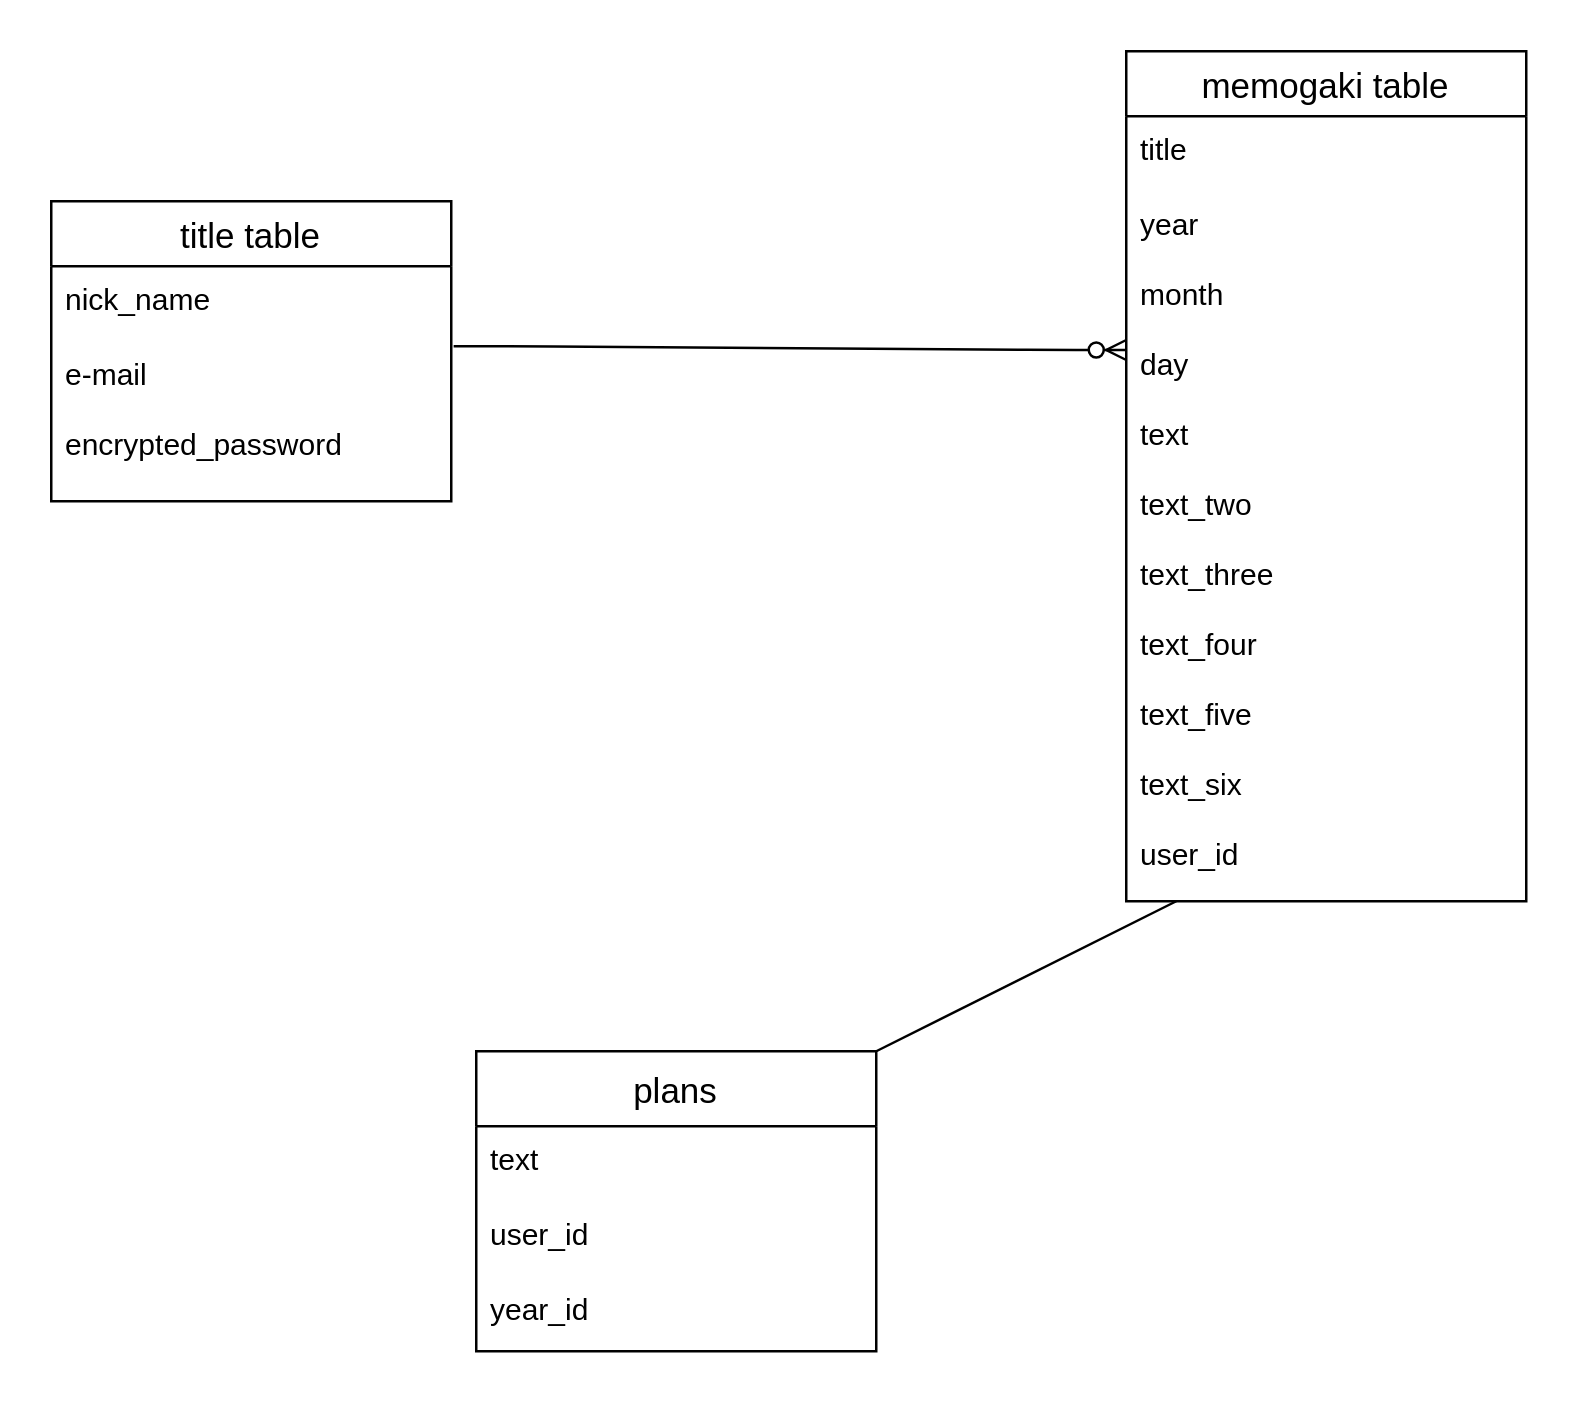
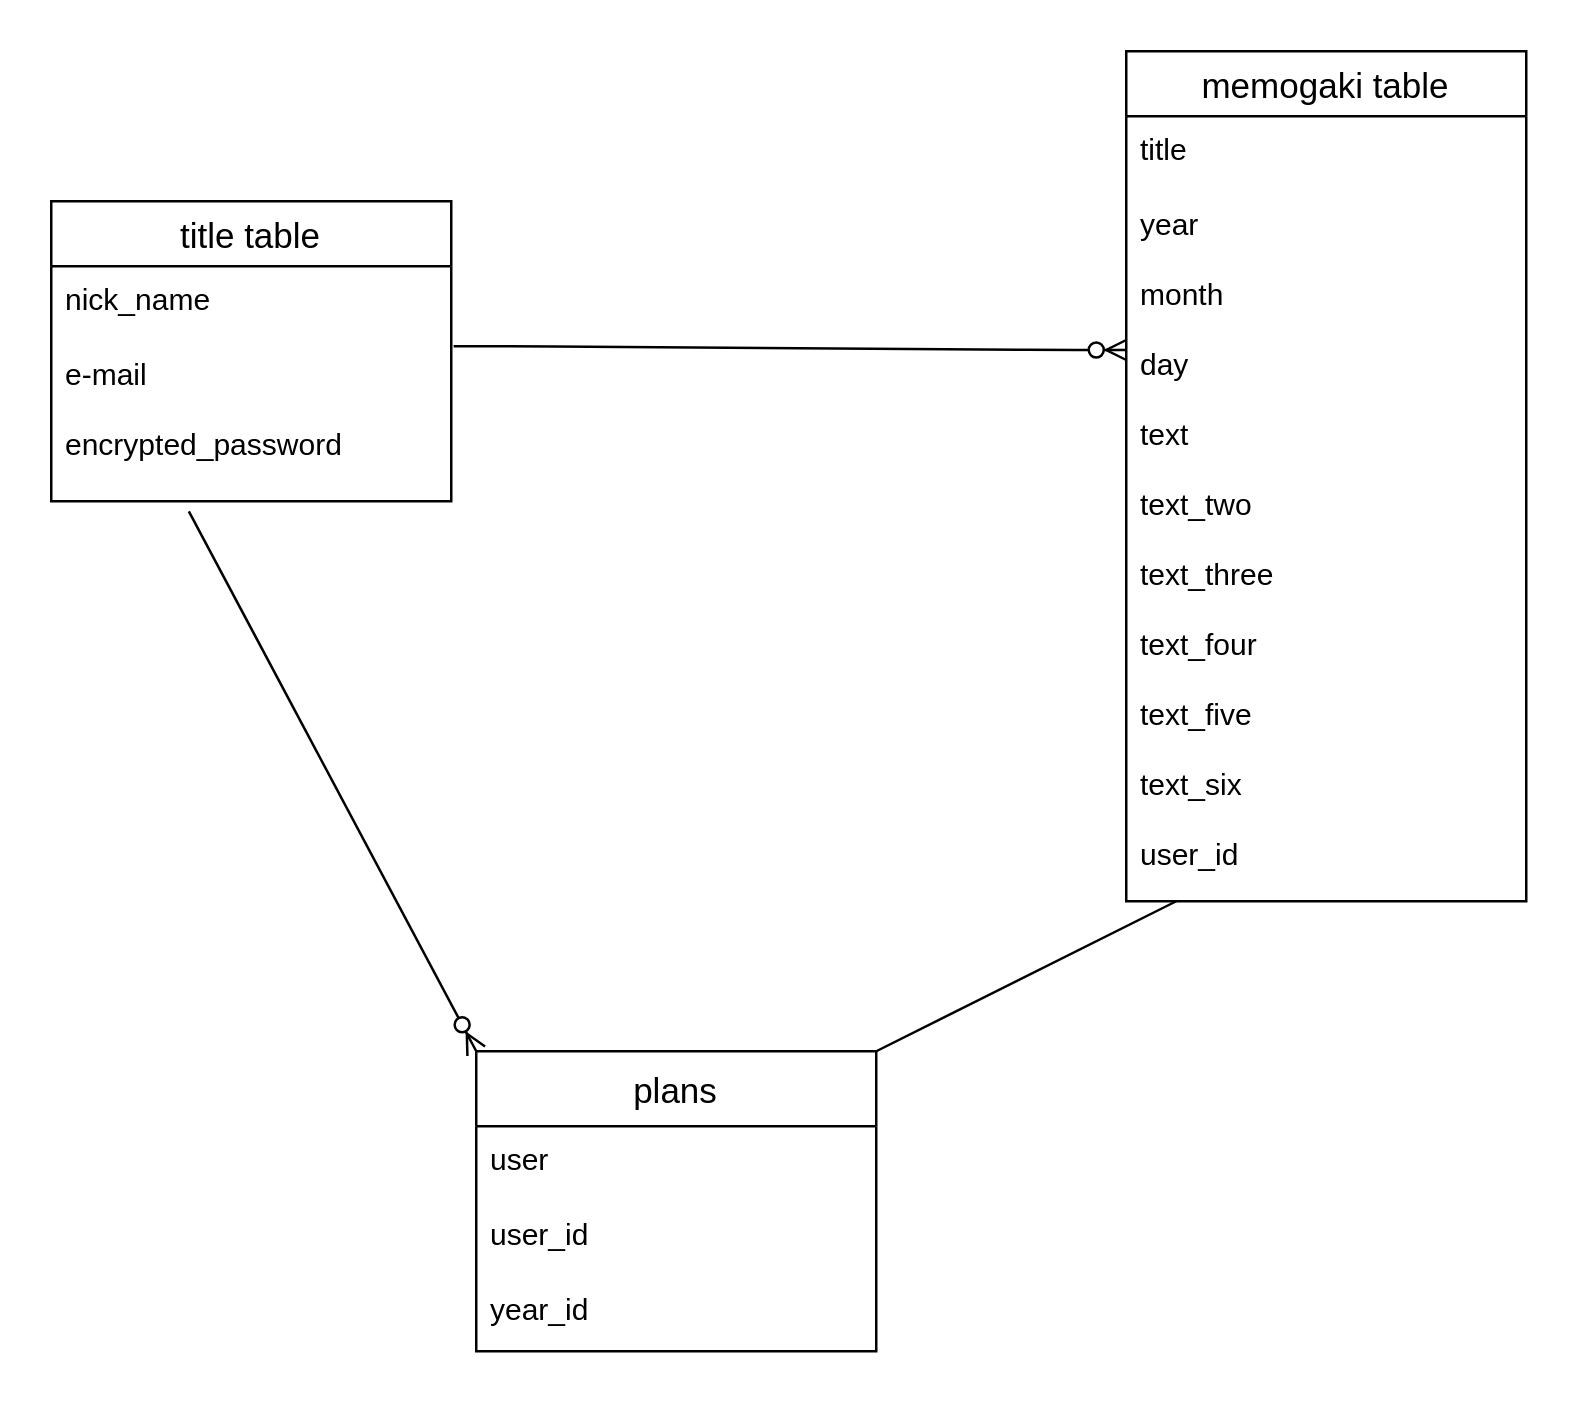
edge "e-mail encrypted_password" -> "plans": added
node "text": label "text" -> "user"
